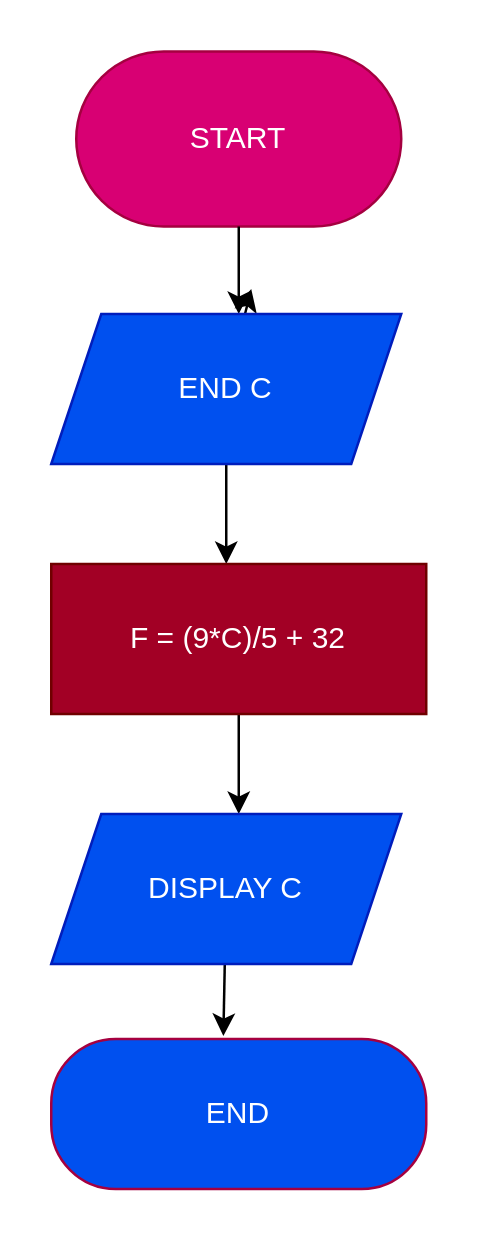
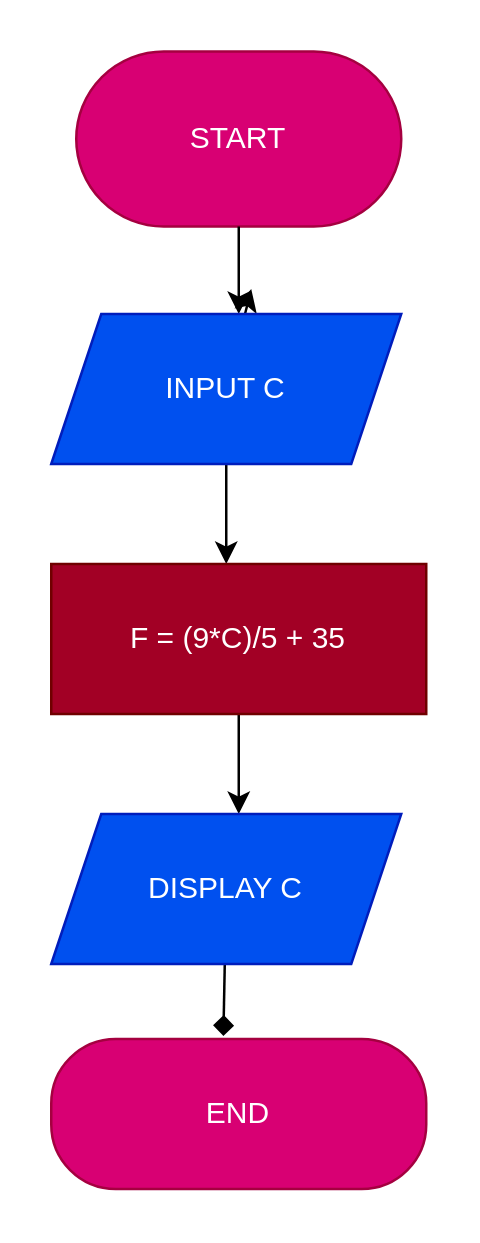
node "END C": label "END C" -> "INPUT C"
node "F = (9*C)/5 + 32": label "F = (9*C)/5 + 32" -> "F = (9*C)/5 + 35"
edge "DISPLAY C" -> "END": arrowhead classic -> diamond
node "END": fillcolor #0050ef -> #d80073
